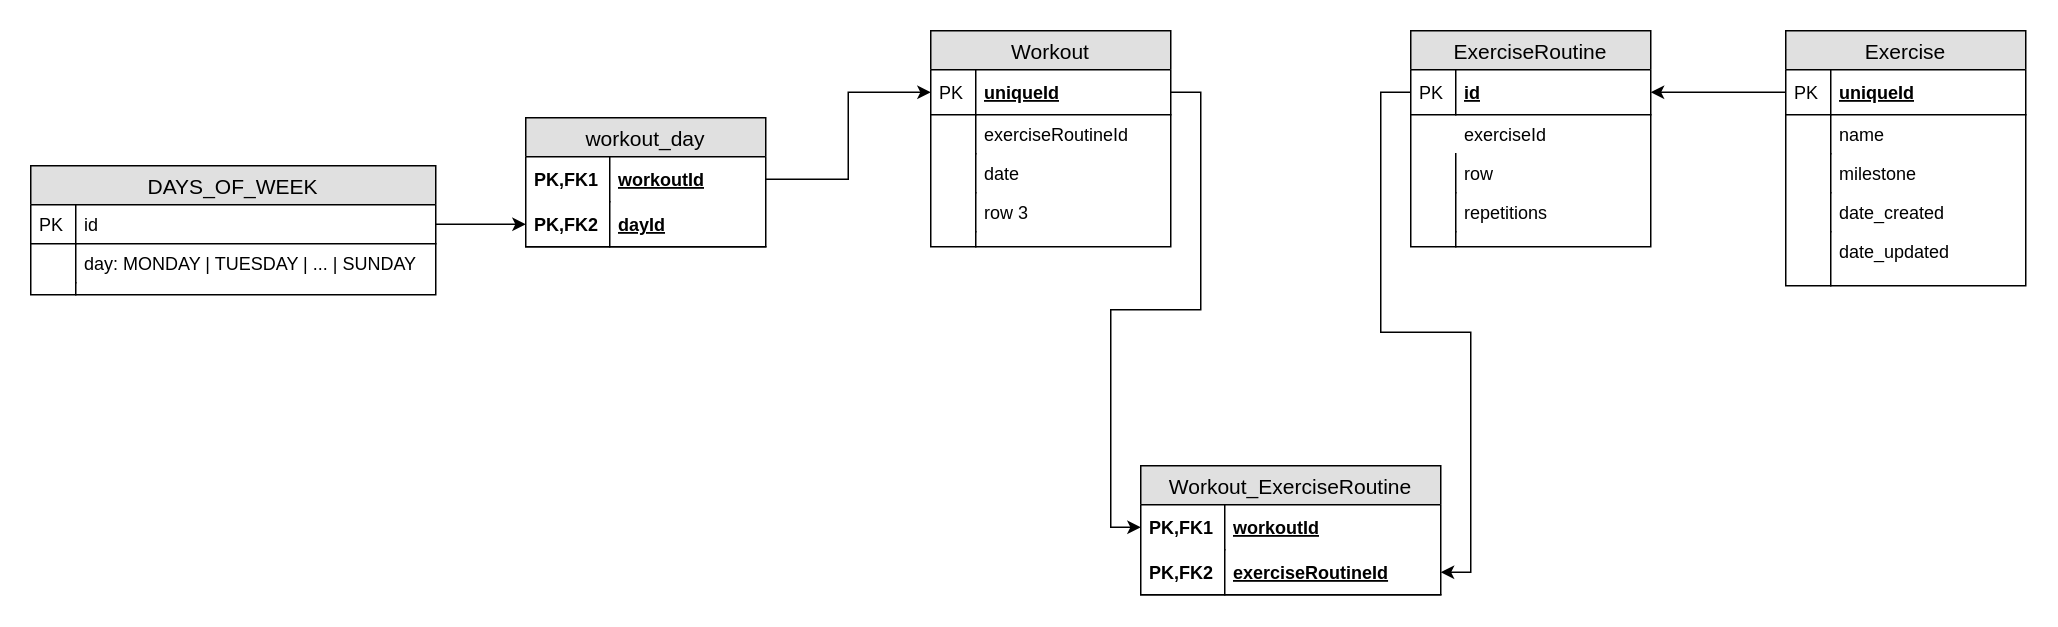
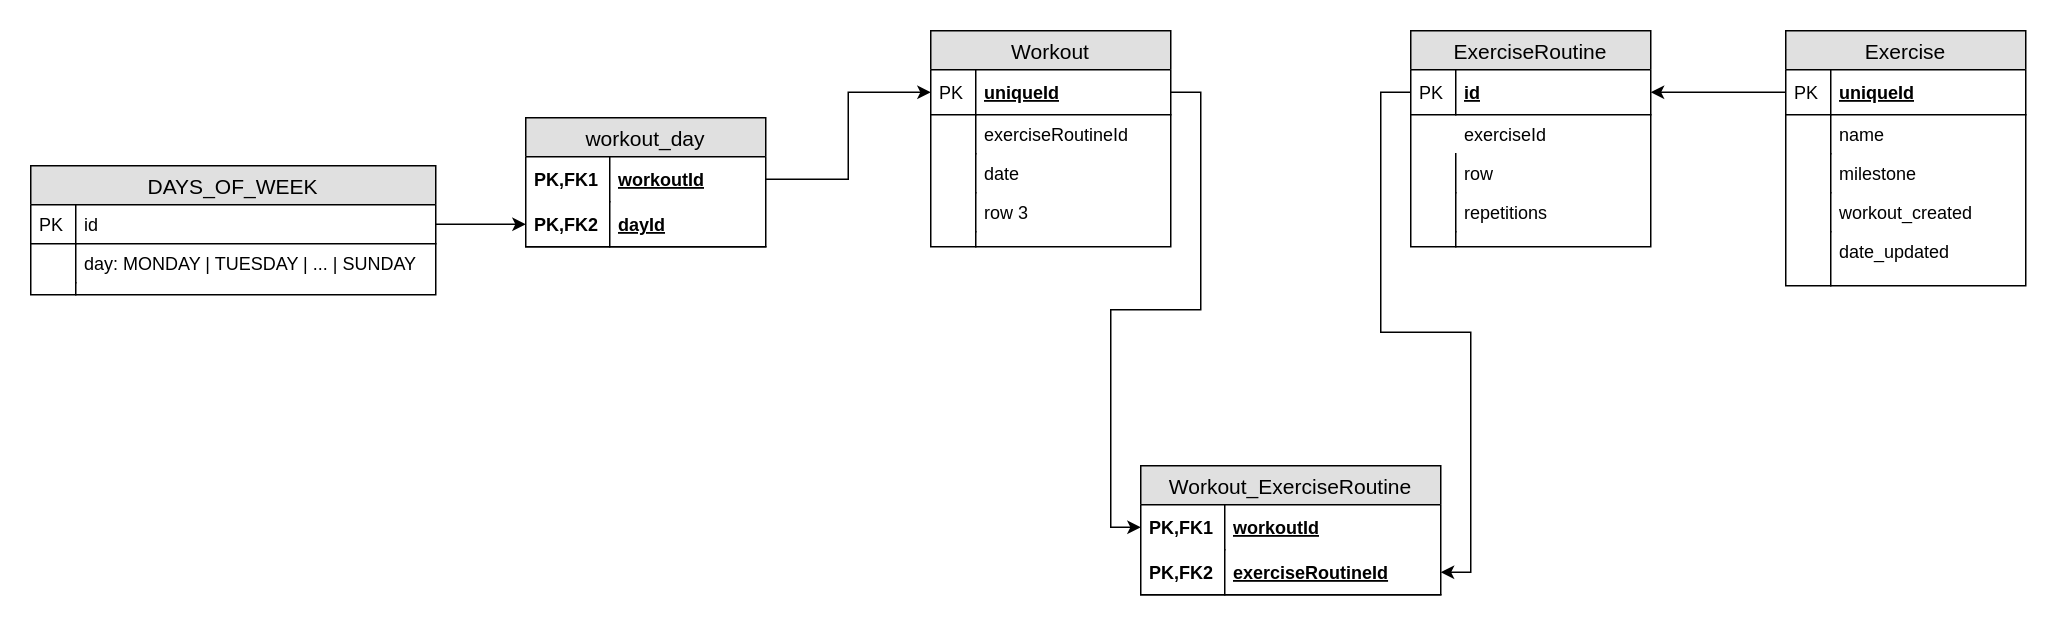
node "date_created": label "date_created" -> "workout_created"
